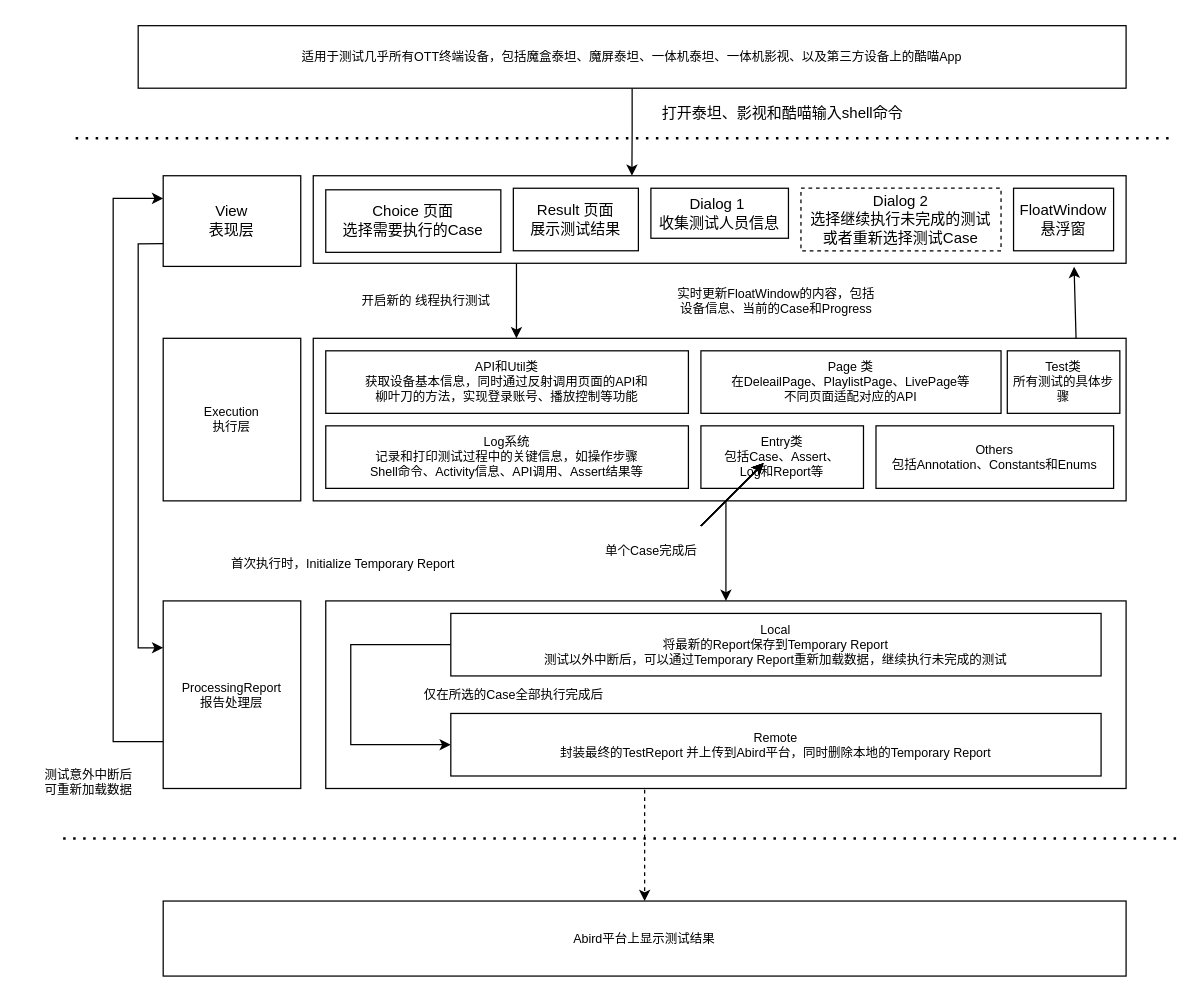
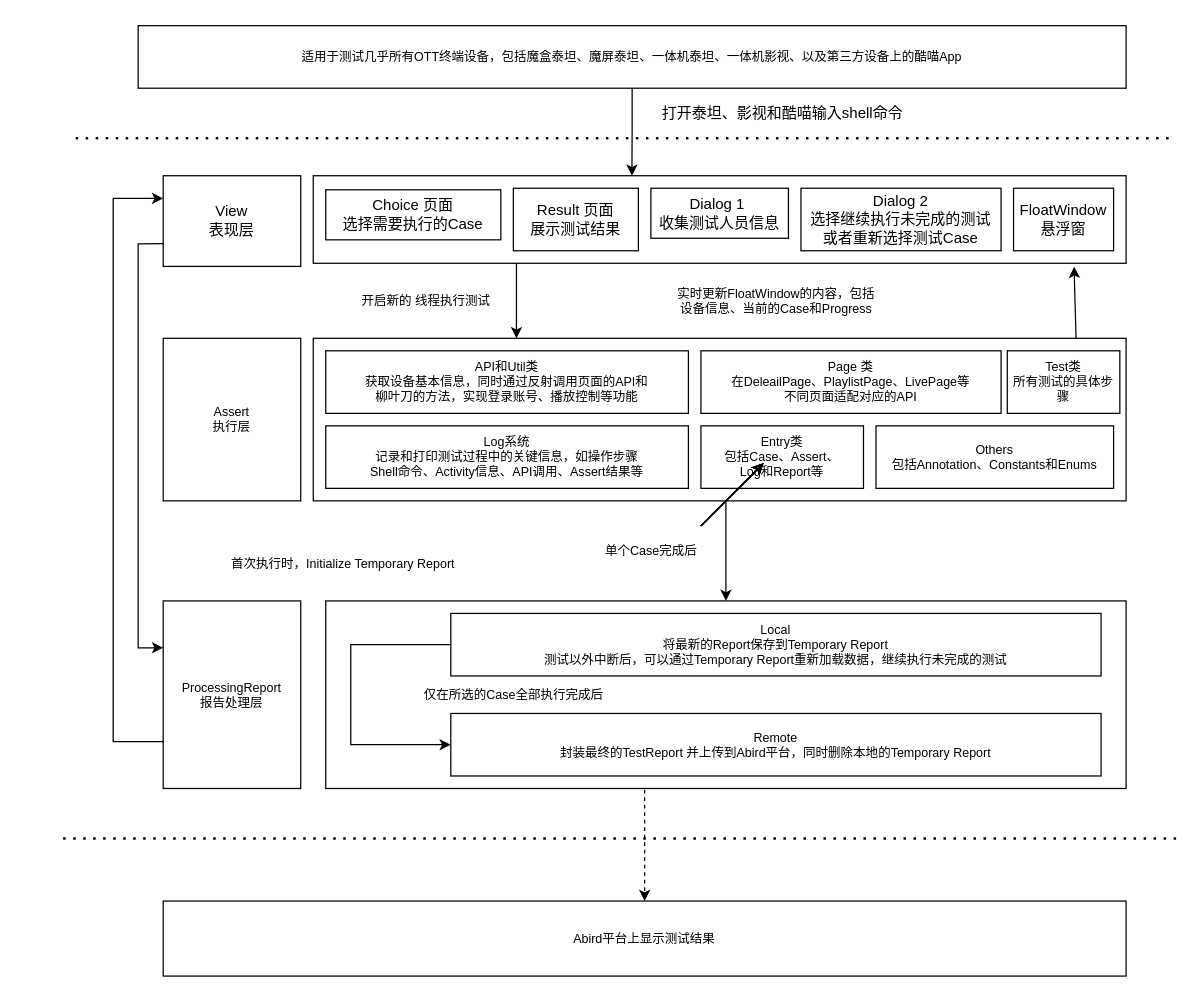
node "Dialog 2 选择继续执行未完成的测试 或者重新选择测试Case": style dashed -> solid
node "Choice 页面 选择需要执行的Case": size 175x63 -> 175x50
node "Execution 执行层": label "Execution 执行层" -> "Assert 执行层"
node "测试意外中断后 可重新加载数据": removed
